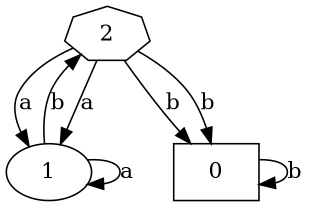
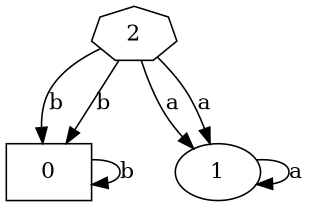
edge "1" -> "2": removed, label "b"
